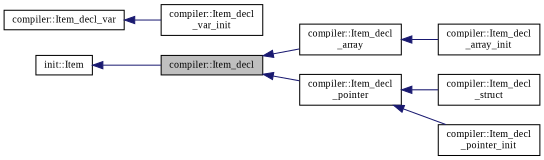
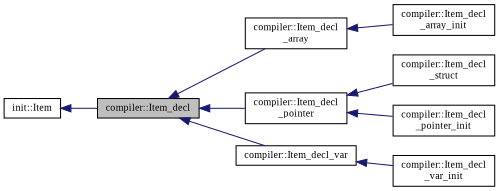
edge "compiler::Item_decl_var" -> "compiler::Item_decl": added
